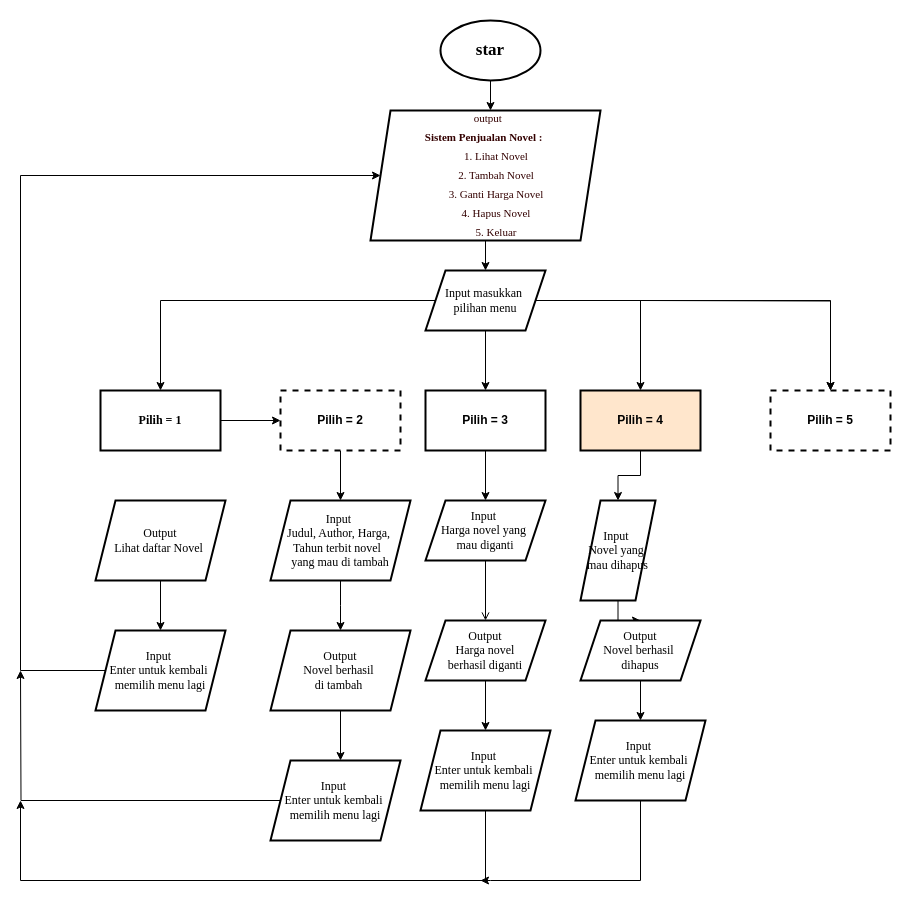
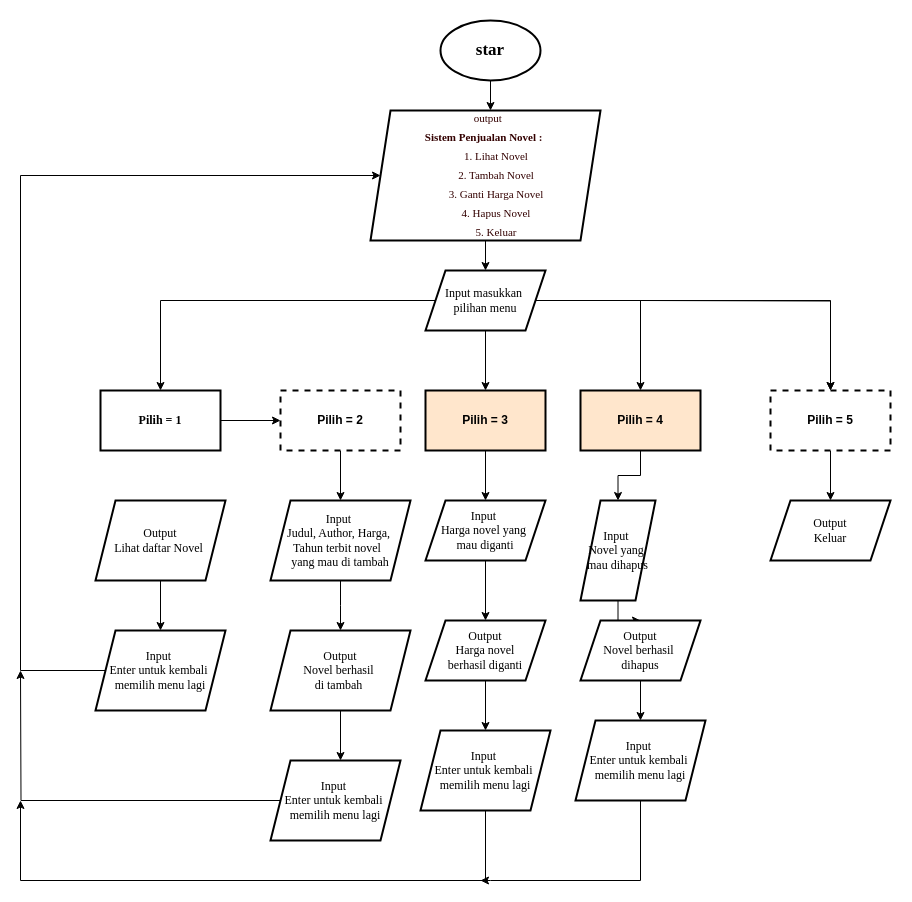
node "Pilih = 3": fillcolor #ffffff -> #ffe6cc
edge "Pilih = 5" -> "Output Keluar": added
node "Output Keluar": added
edge "Input Harga novel yang mau diganti" -> "Output Harga novel berhasil diganti": arrowhead open -> classic
